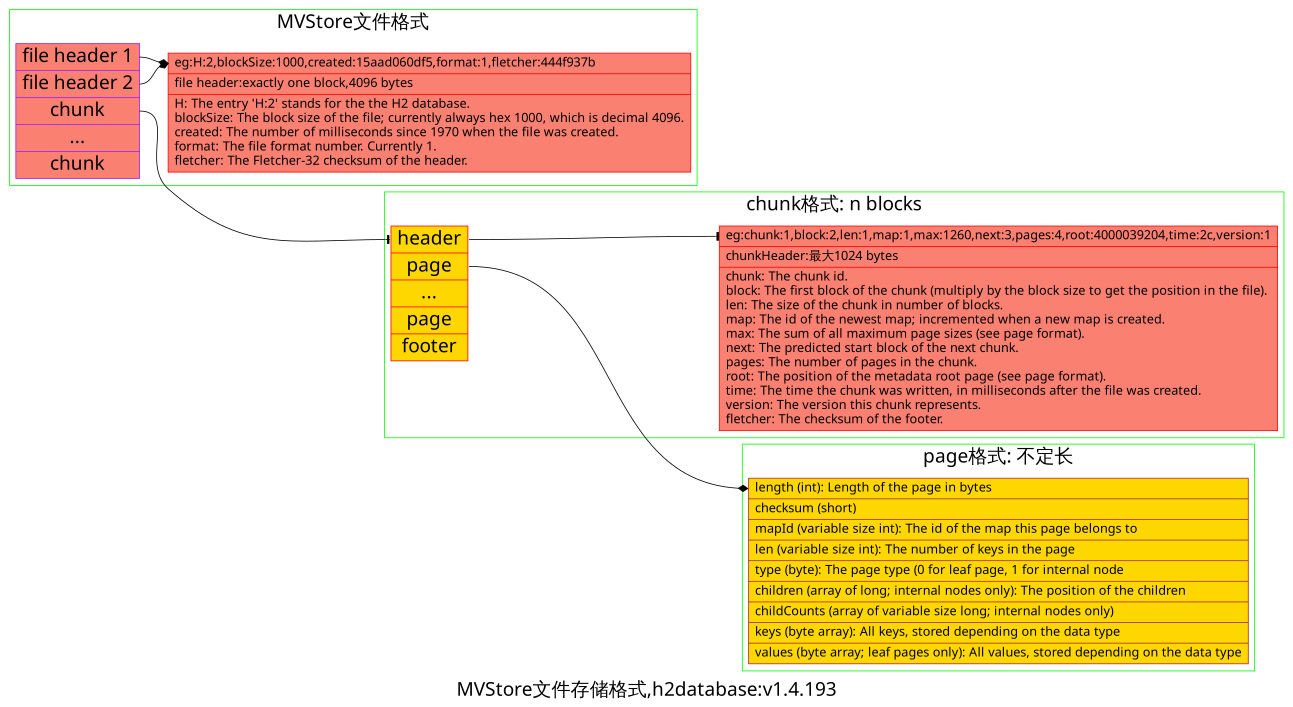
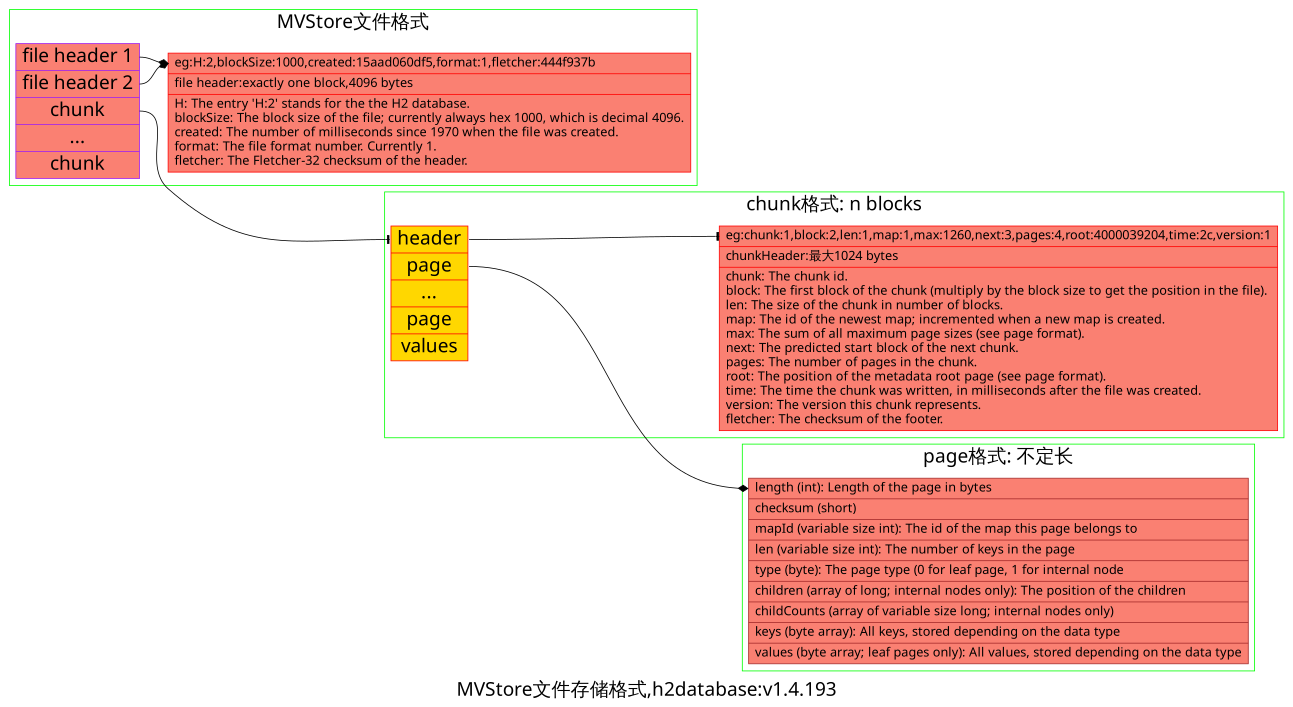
node "header": text "footer" -> "values"
node "length (int): Length of the page in bytes": fillcolor gold -> salmon
